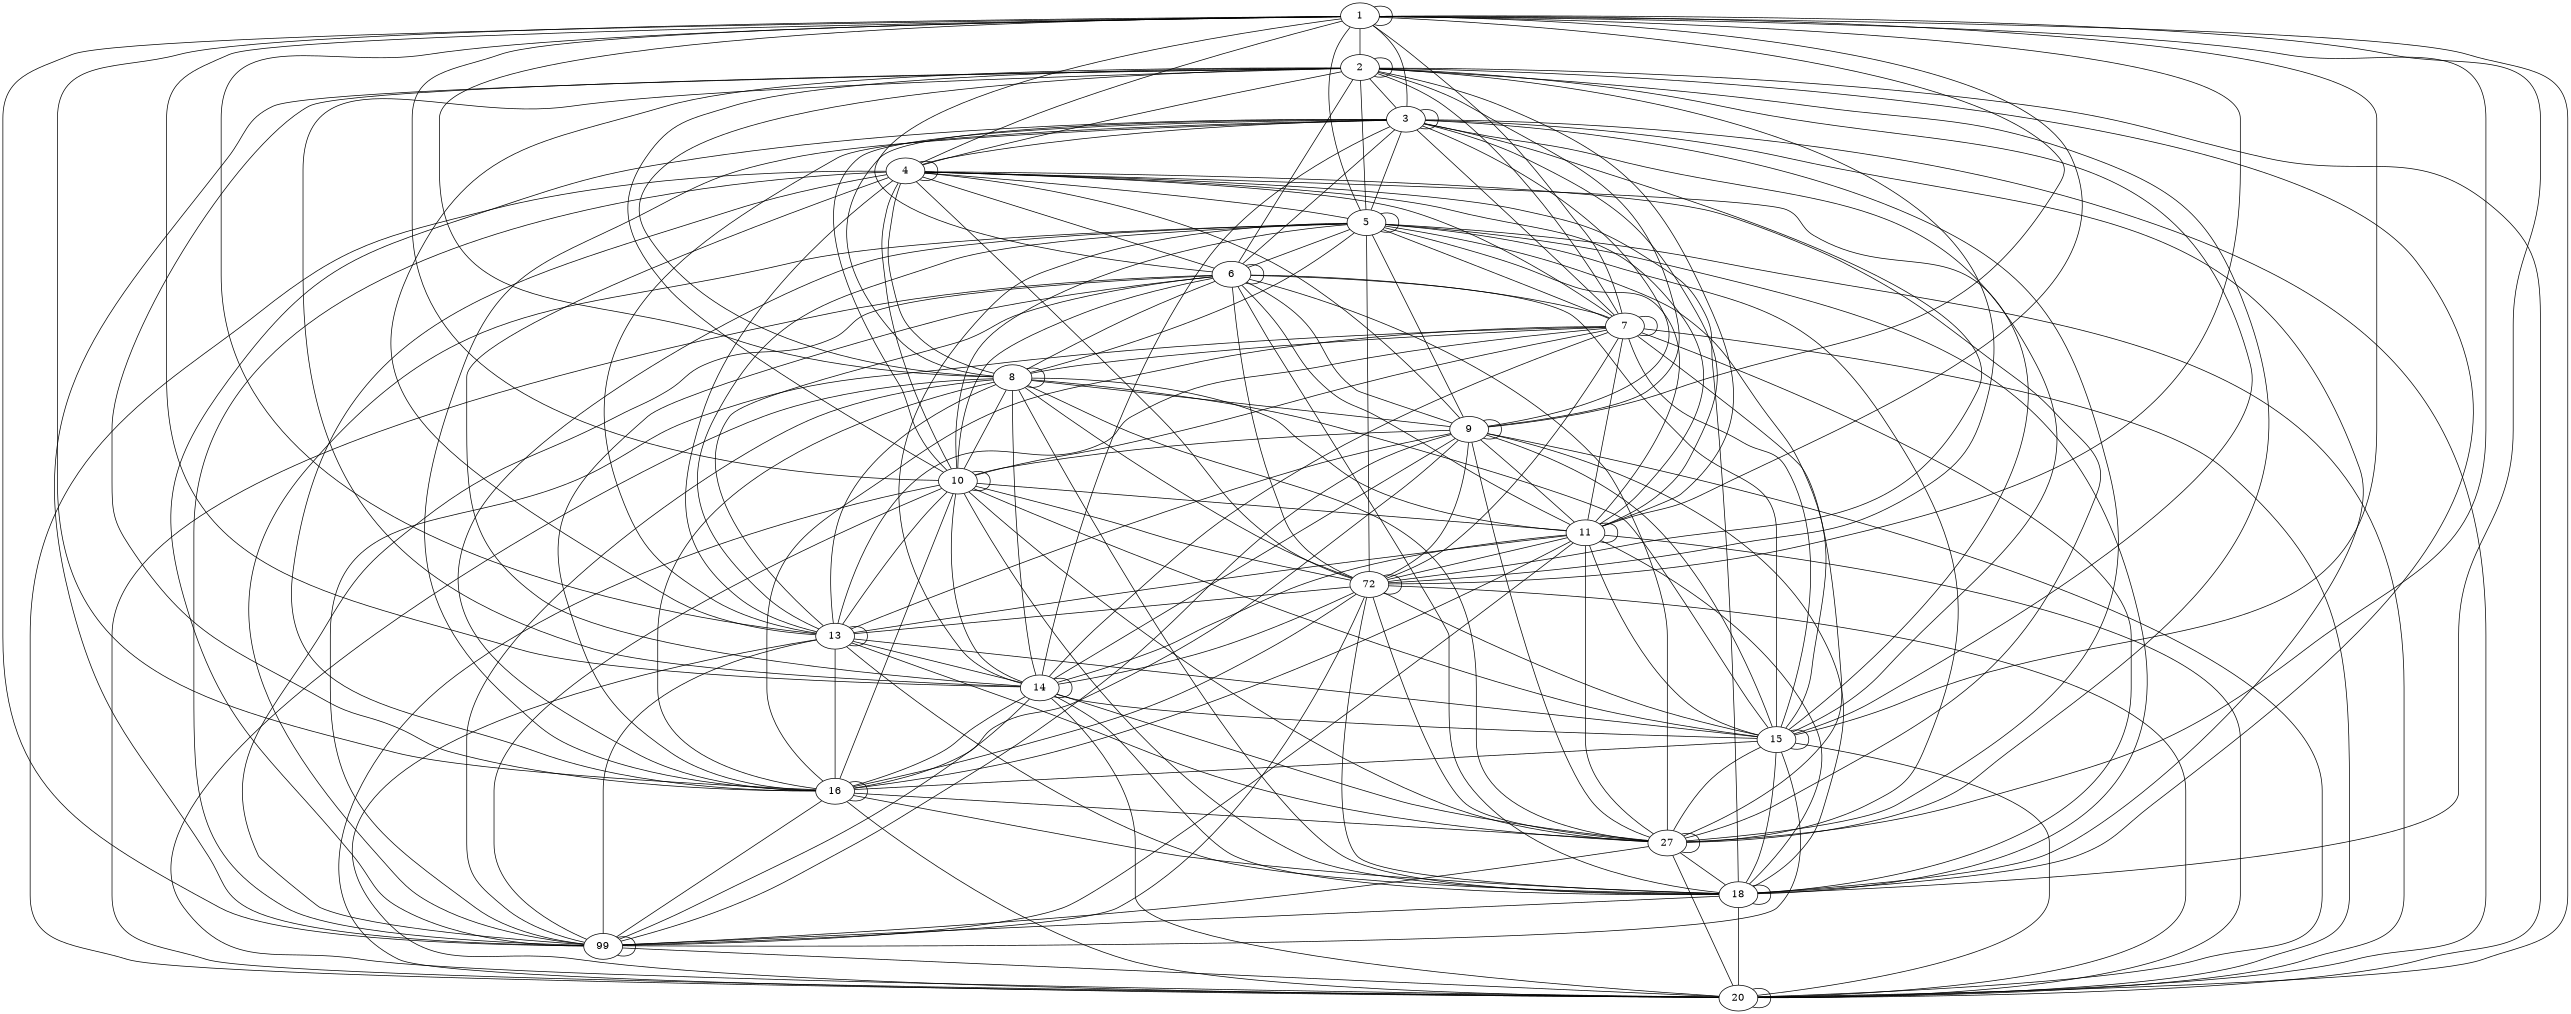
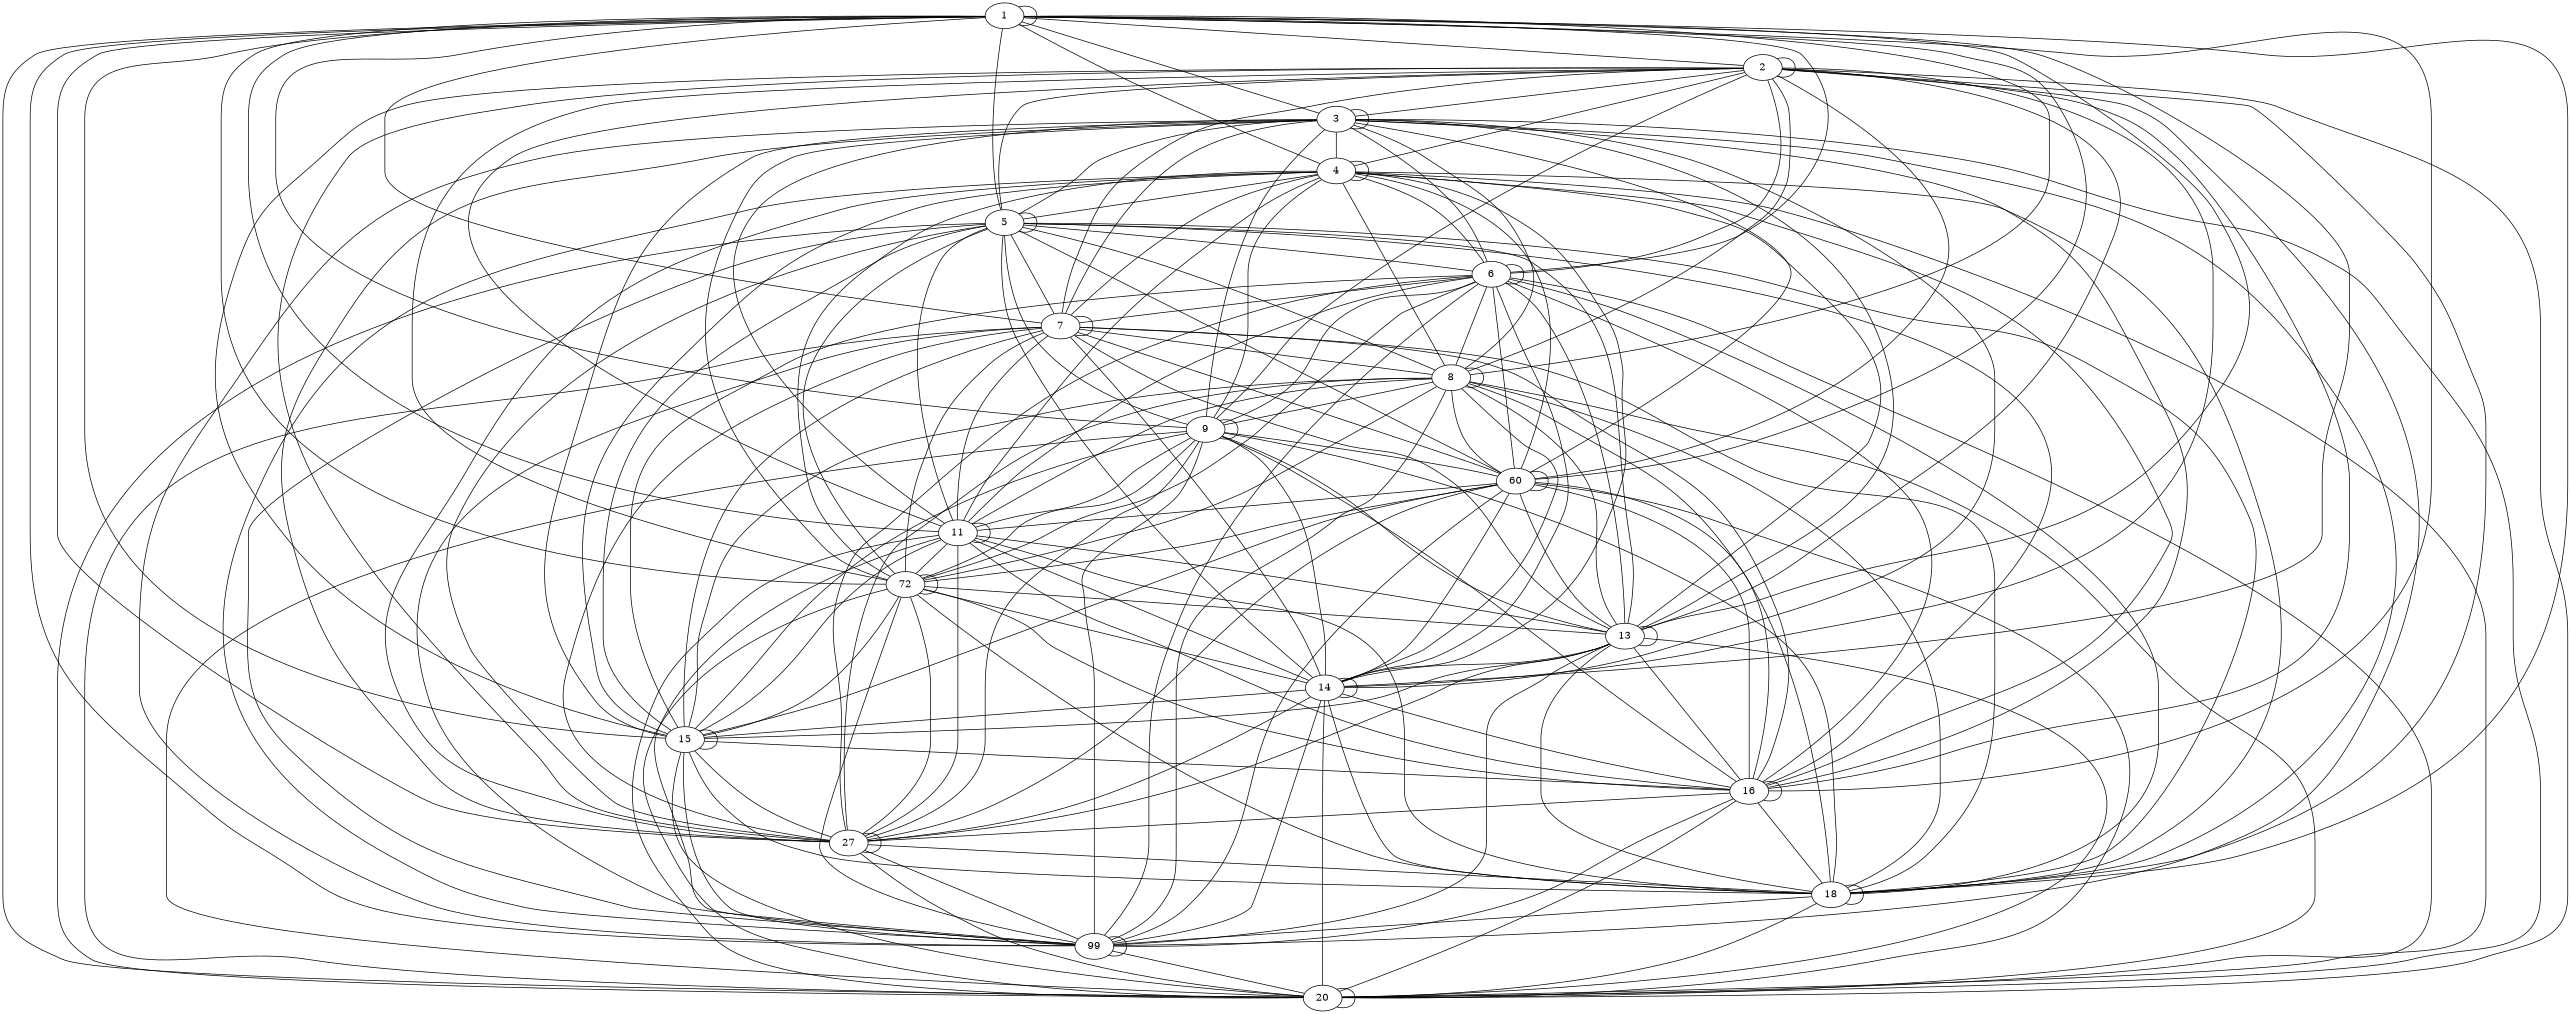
node "10": label "10" -> "60"
edge "6" -- "14": added
